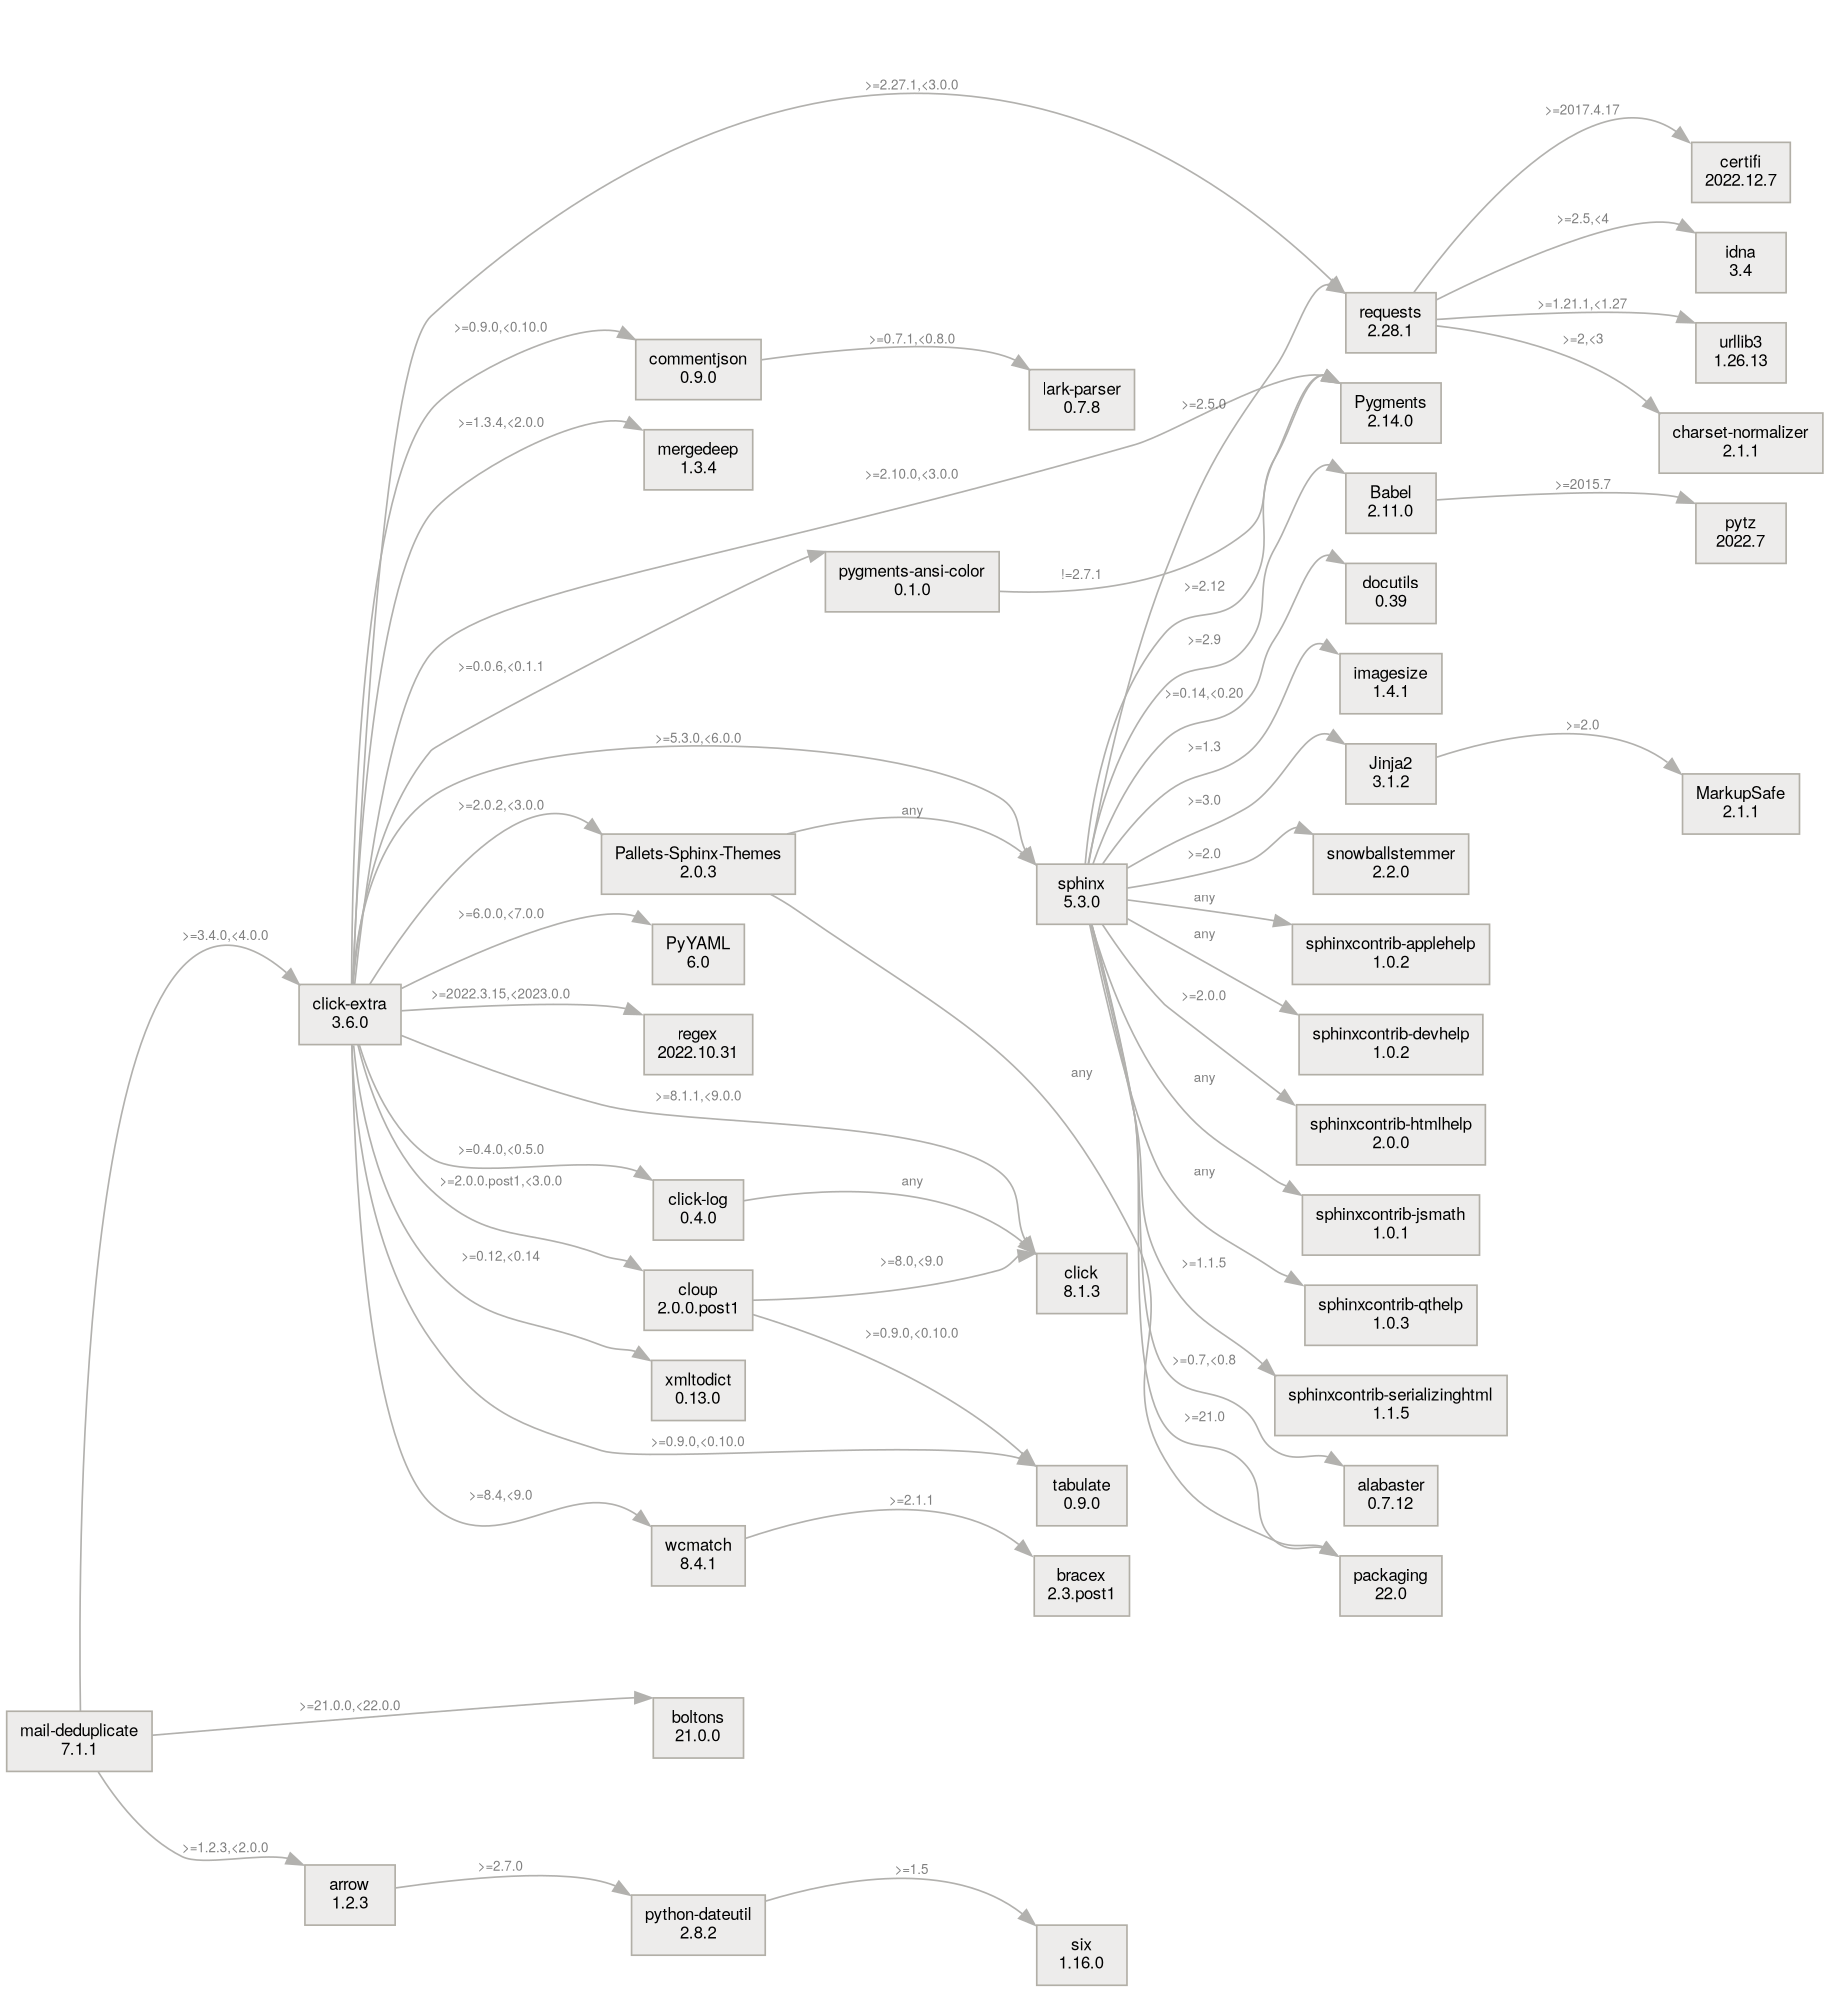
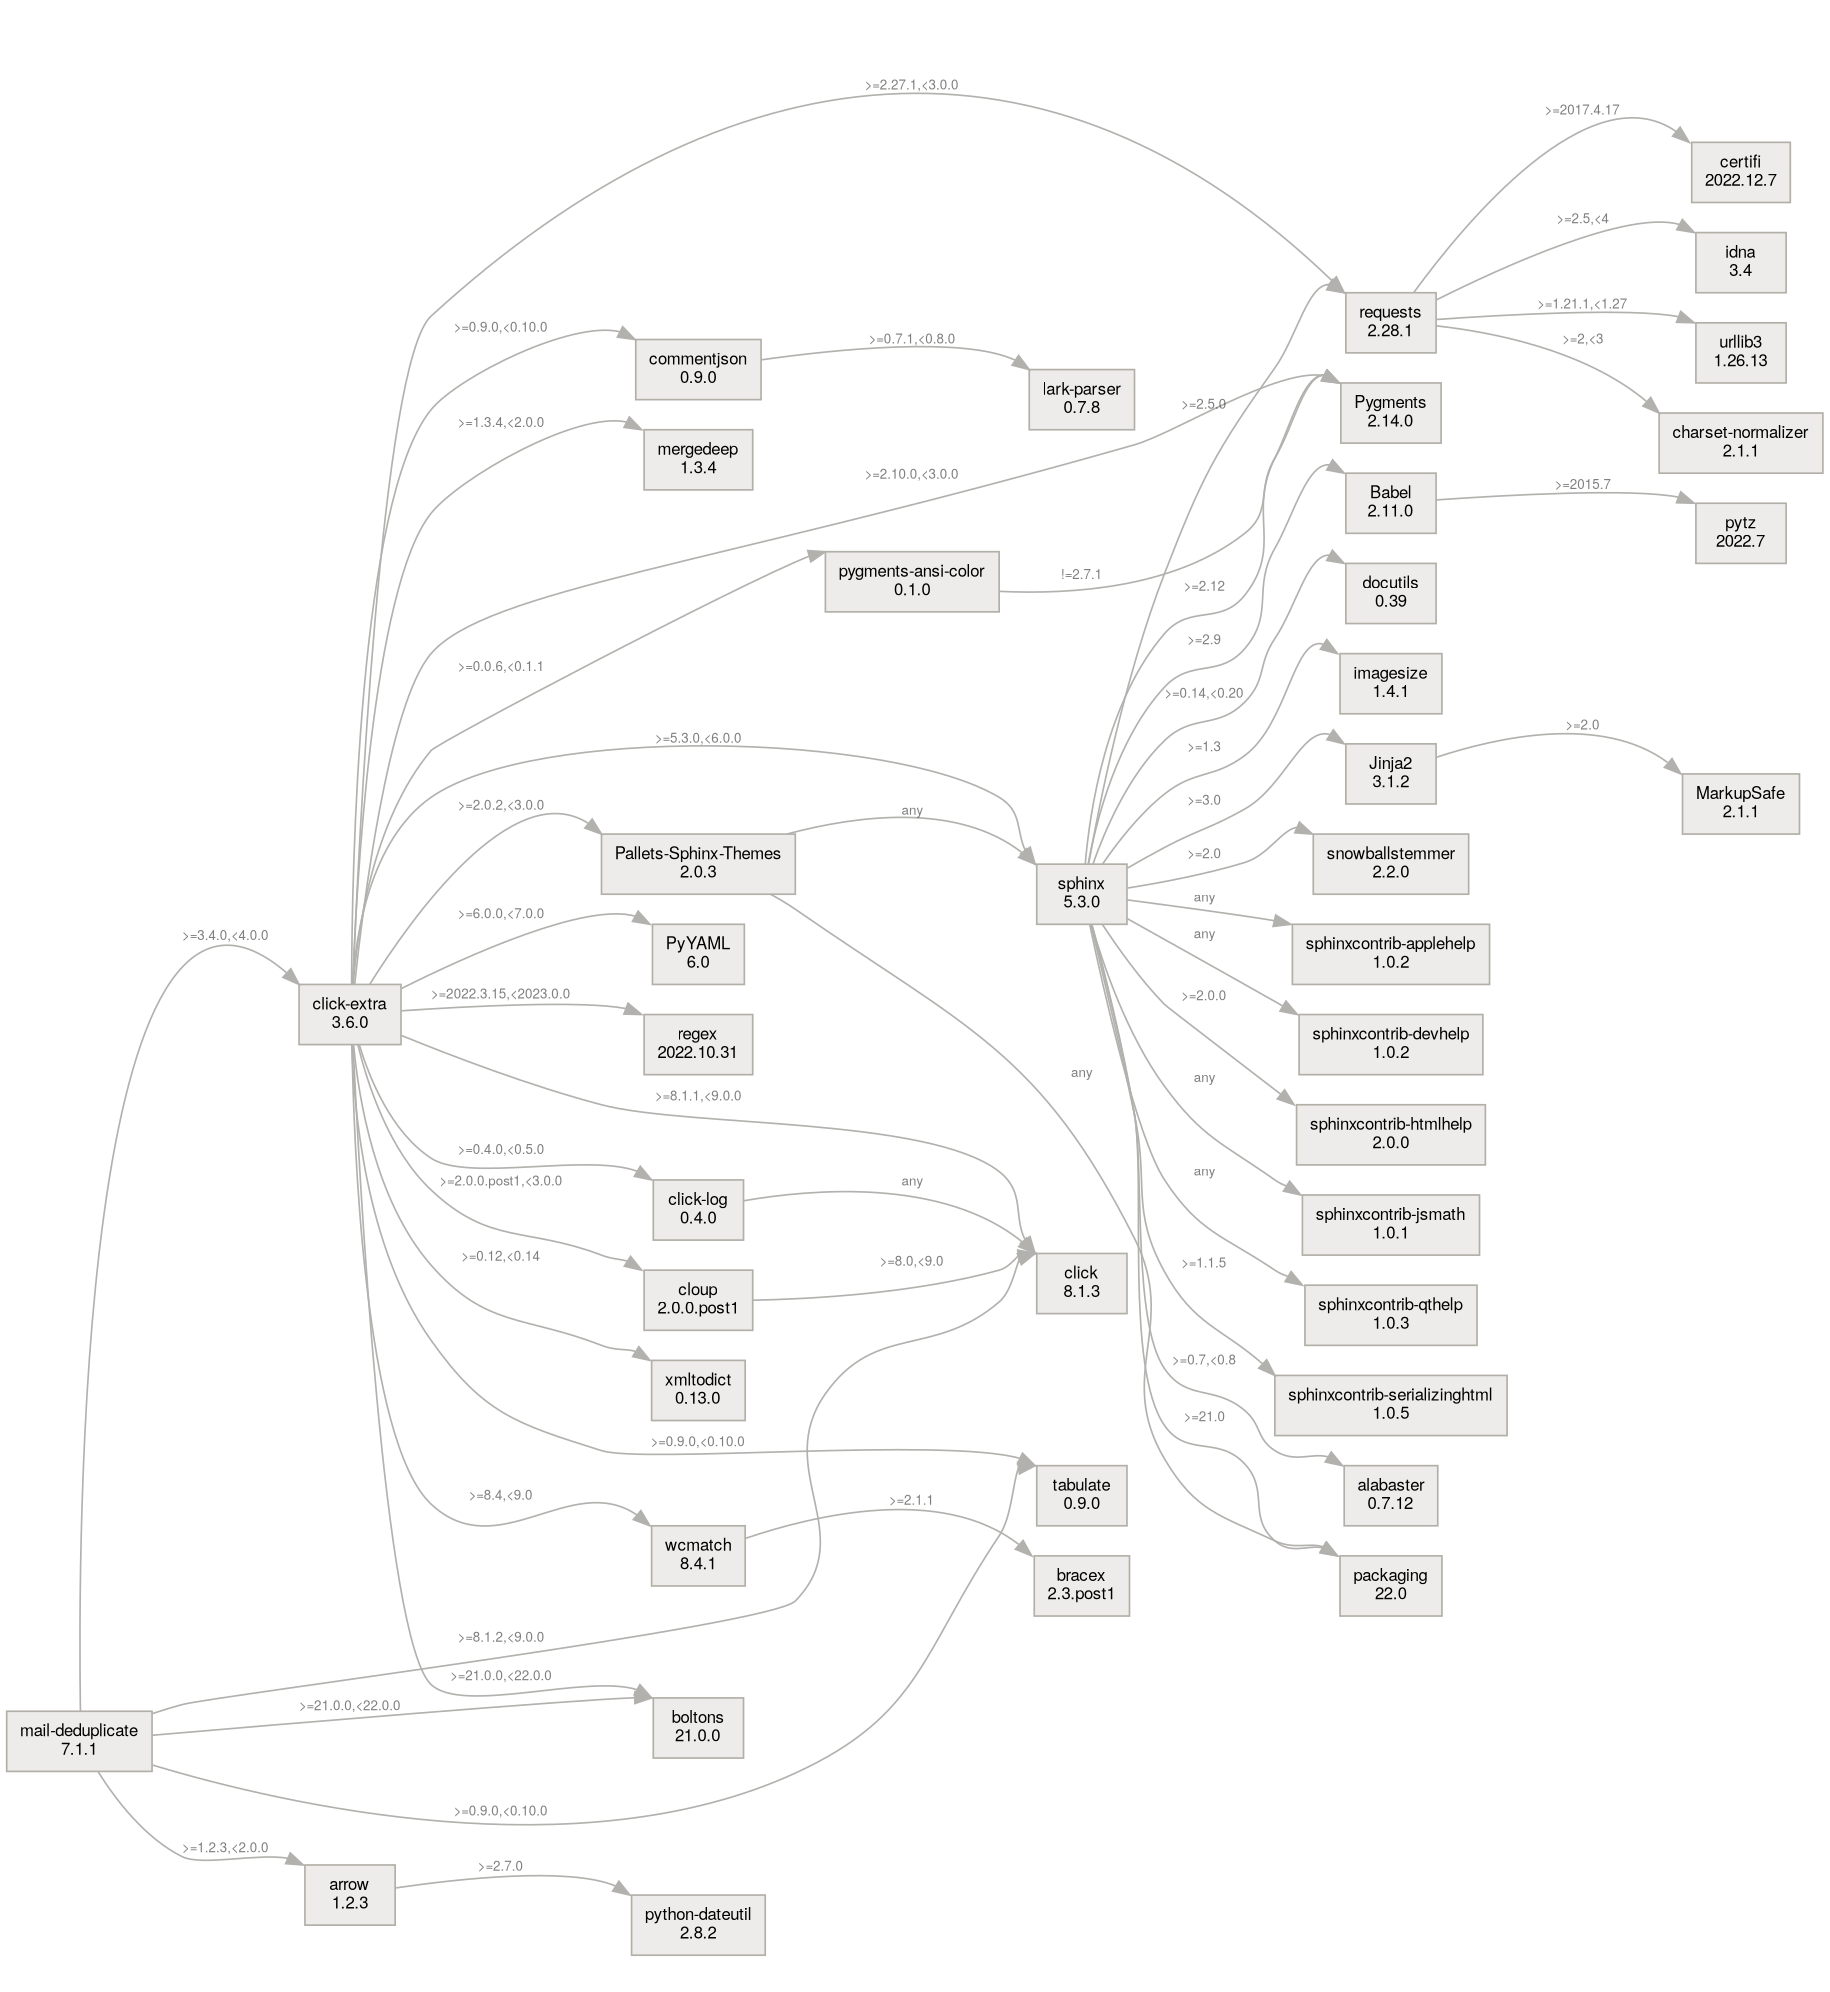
edge "cloup 2.0.0.post1" -> "tabulate 0.9.0": now "mail-deduplicate 7.1.1" -> "tabulate 0.9.0"
node "sphinxcontrib-serializinghtml 1.1.5": label "sphinxcontrib-serializinghtml 1.1.5" -> "sphinxcontrib-serializinghtml 1.0.5"
edge "click-extra 3.6.0" -> "boltons 21.0.0": added, label ">=21.0.0,<22.0.0"
edge "mail-deduplicate 7.1.1" -> "click 8.1.3": added, label ">=8.1.2,<9.0.0"
node "six 1.16.0": removed
